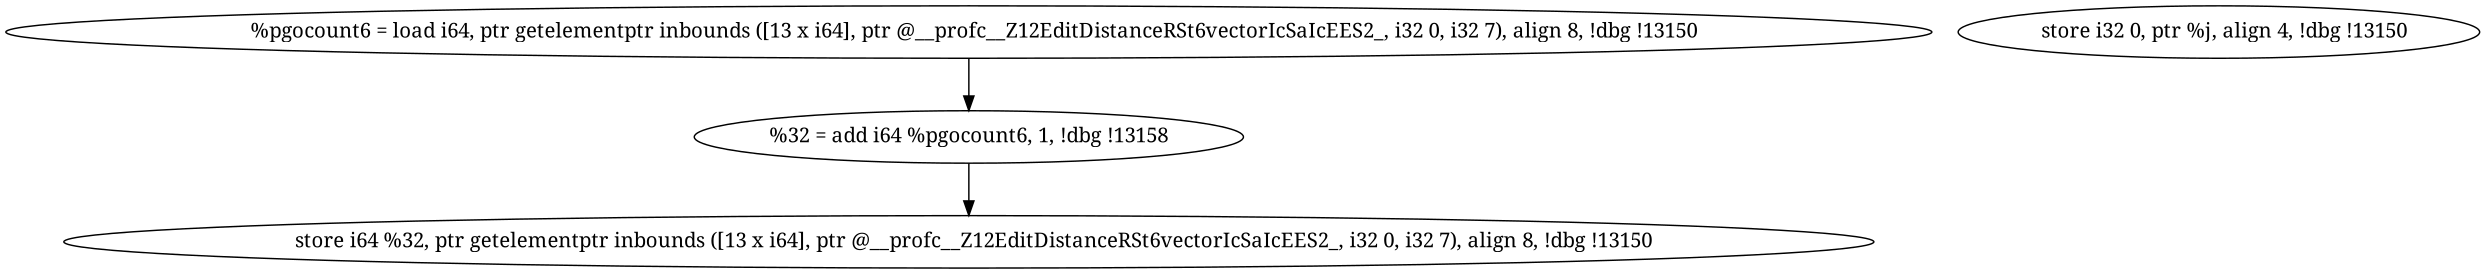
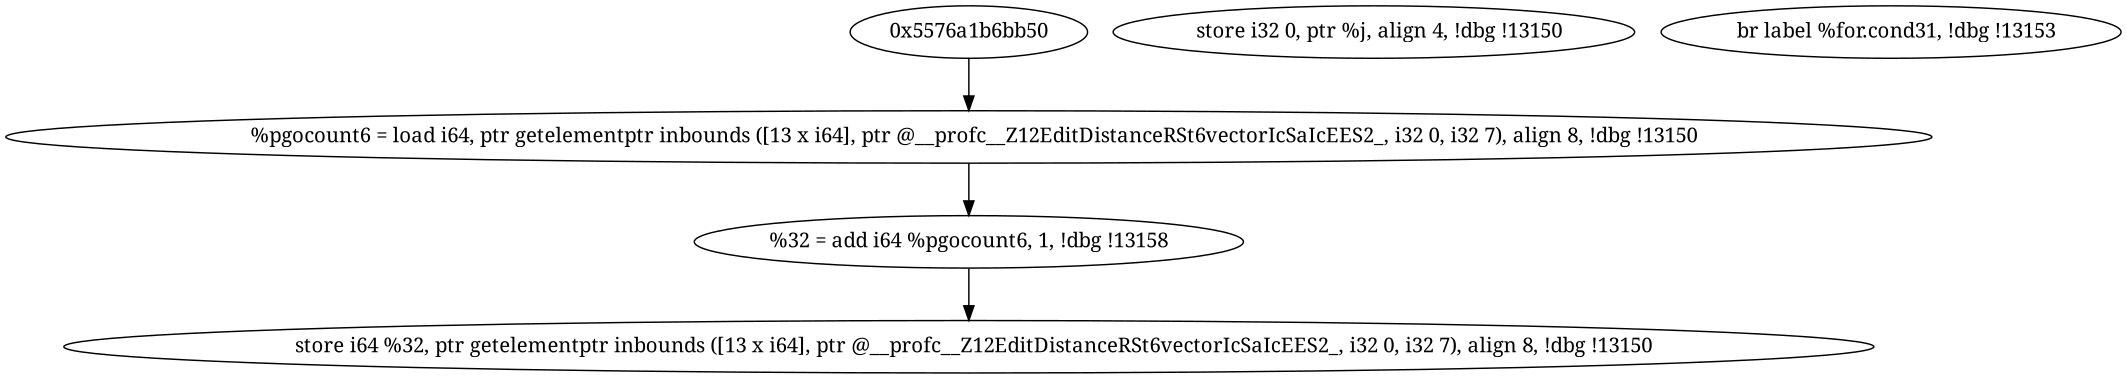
node "0x5576a1b6bb50": added
node "br label %for.cond31, !dbg !13153": added
